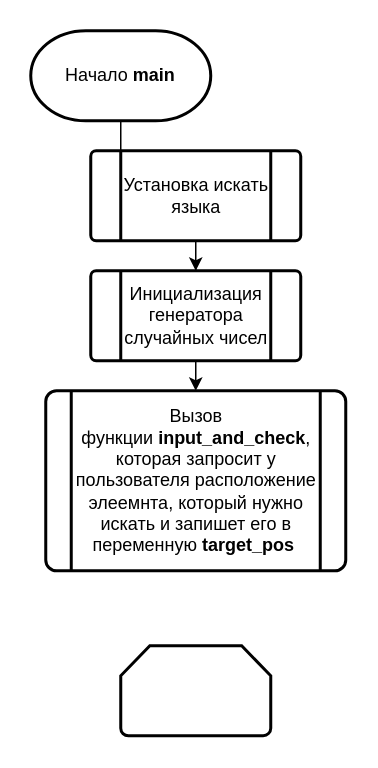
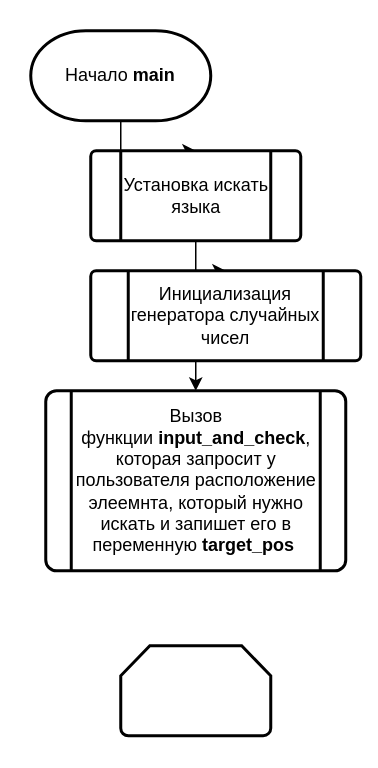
edge "Начало main" -- "Установка искать языка": arrowhead none -> classic
node "Инициализация генератора случайных чисел": size 210x90 -> 270x90
